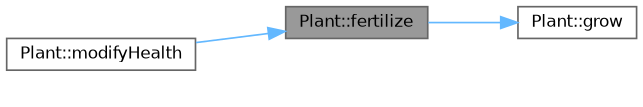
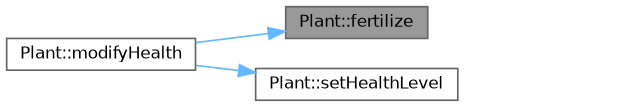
node "Plant::grow": removed
node "Plant::setHealthLevel": added
